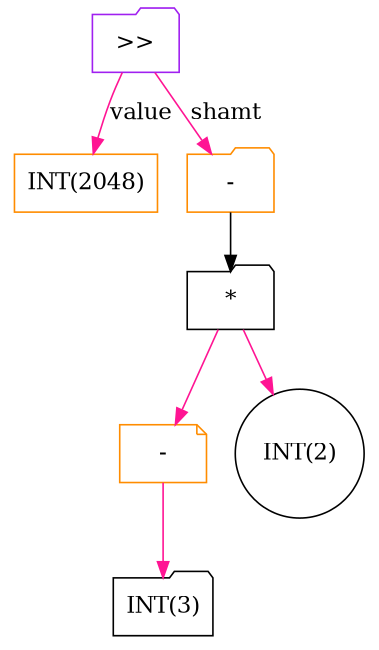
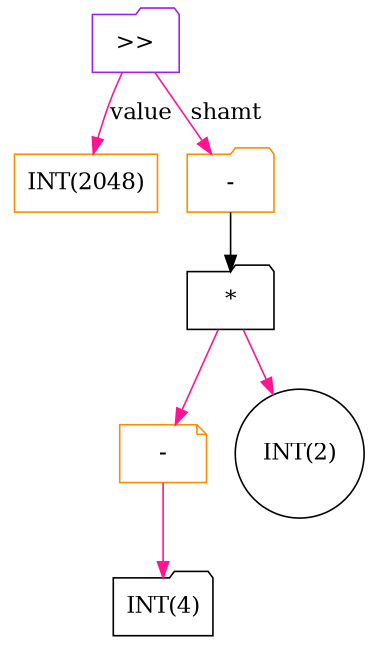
node "INT(3)": label "INT(3)" -> "INT(4)"
